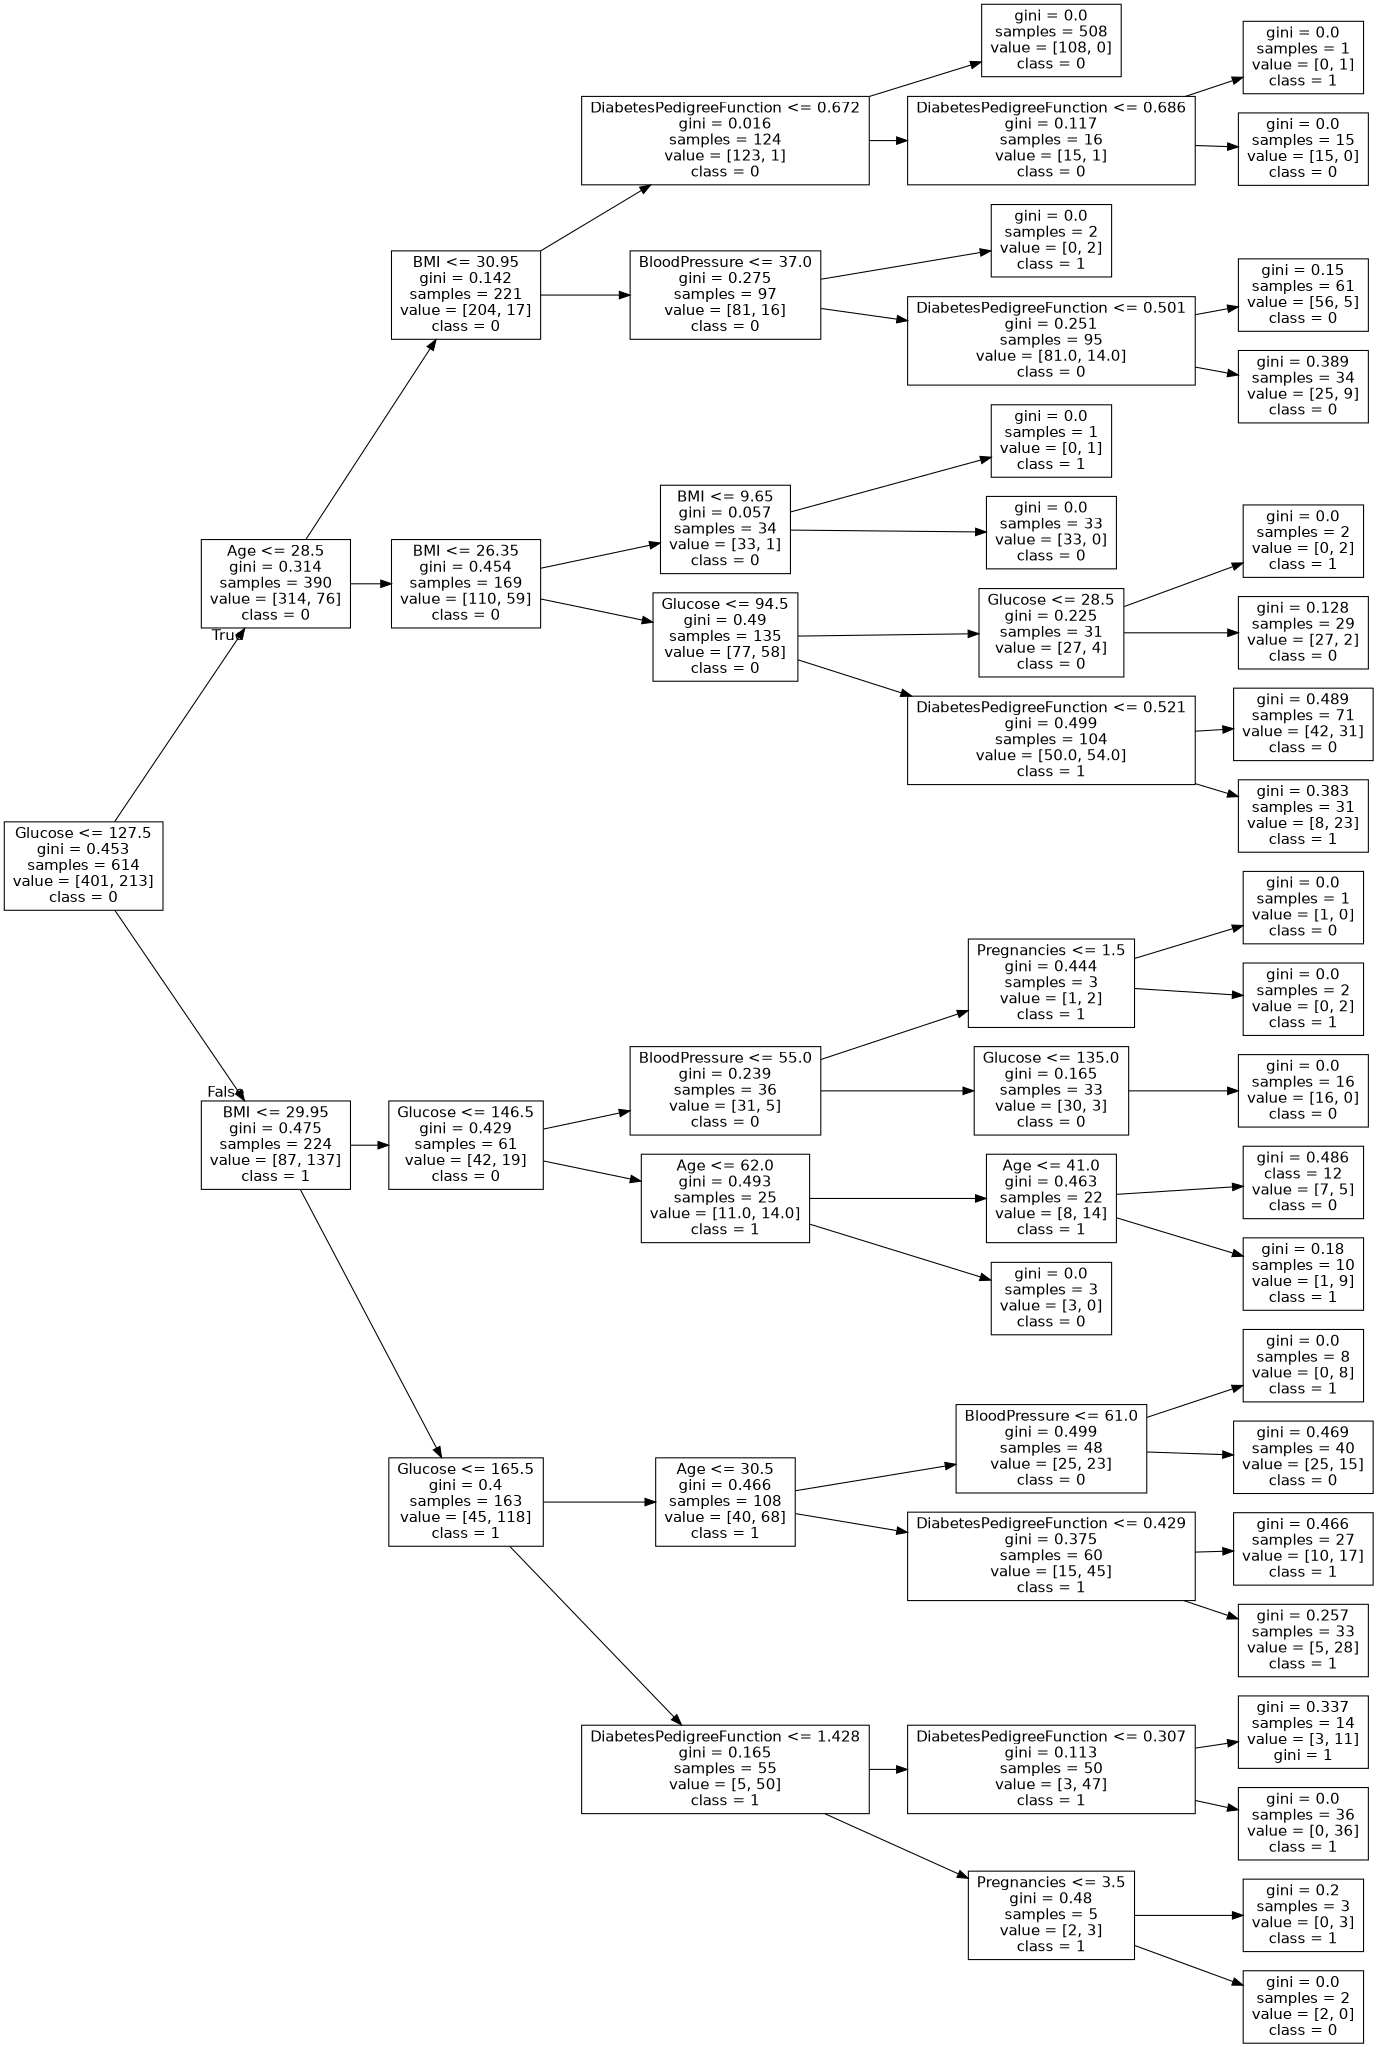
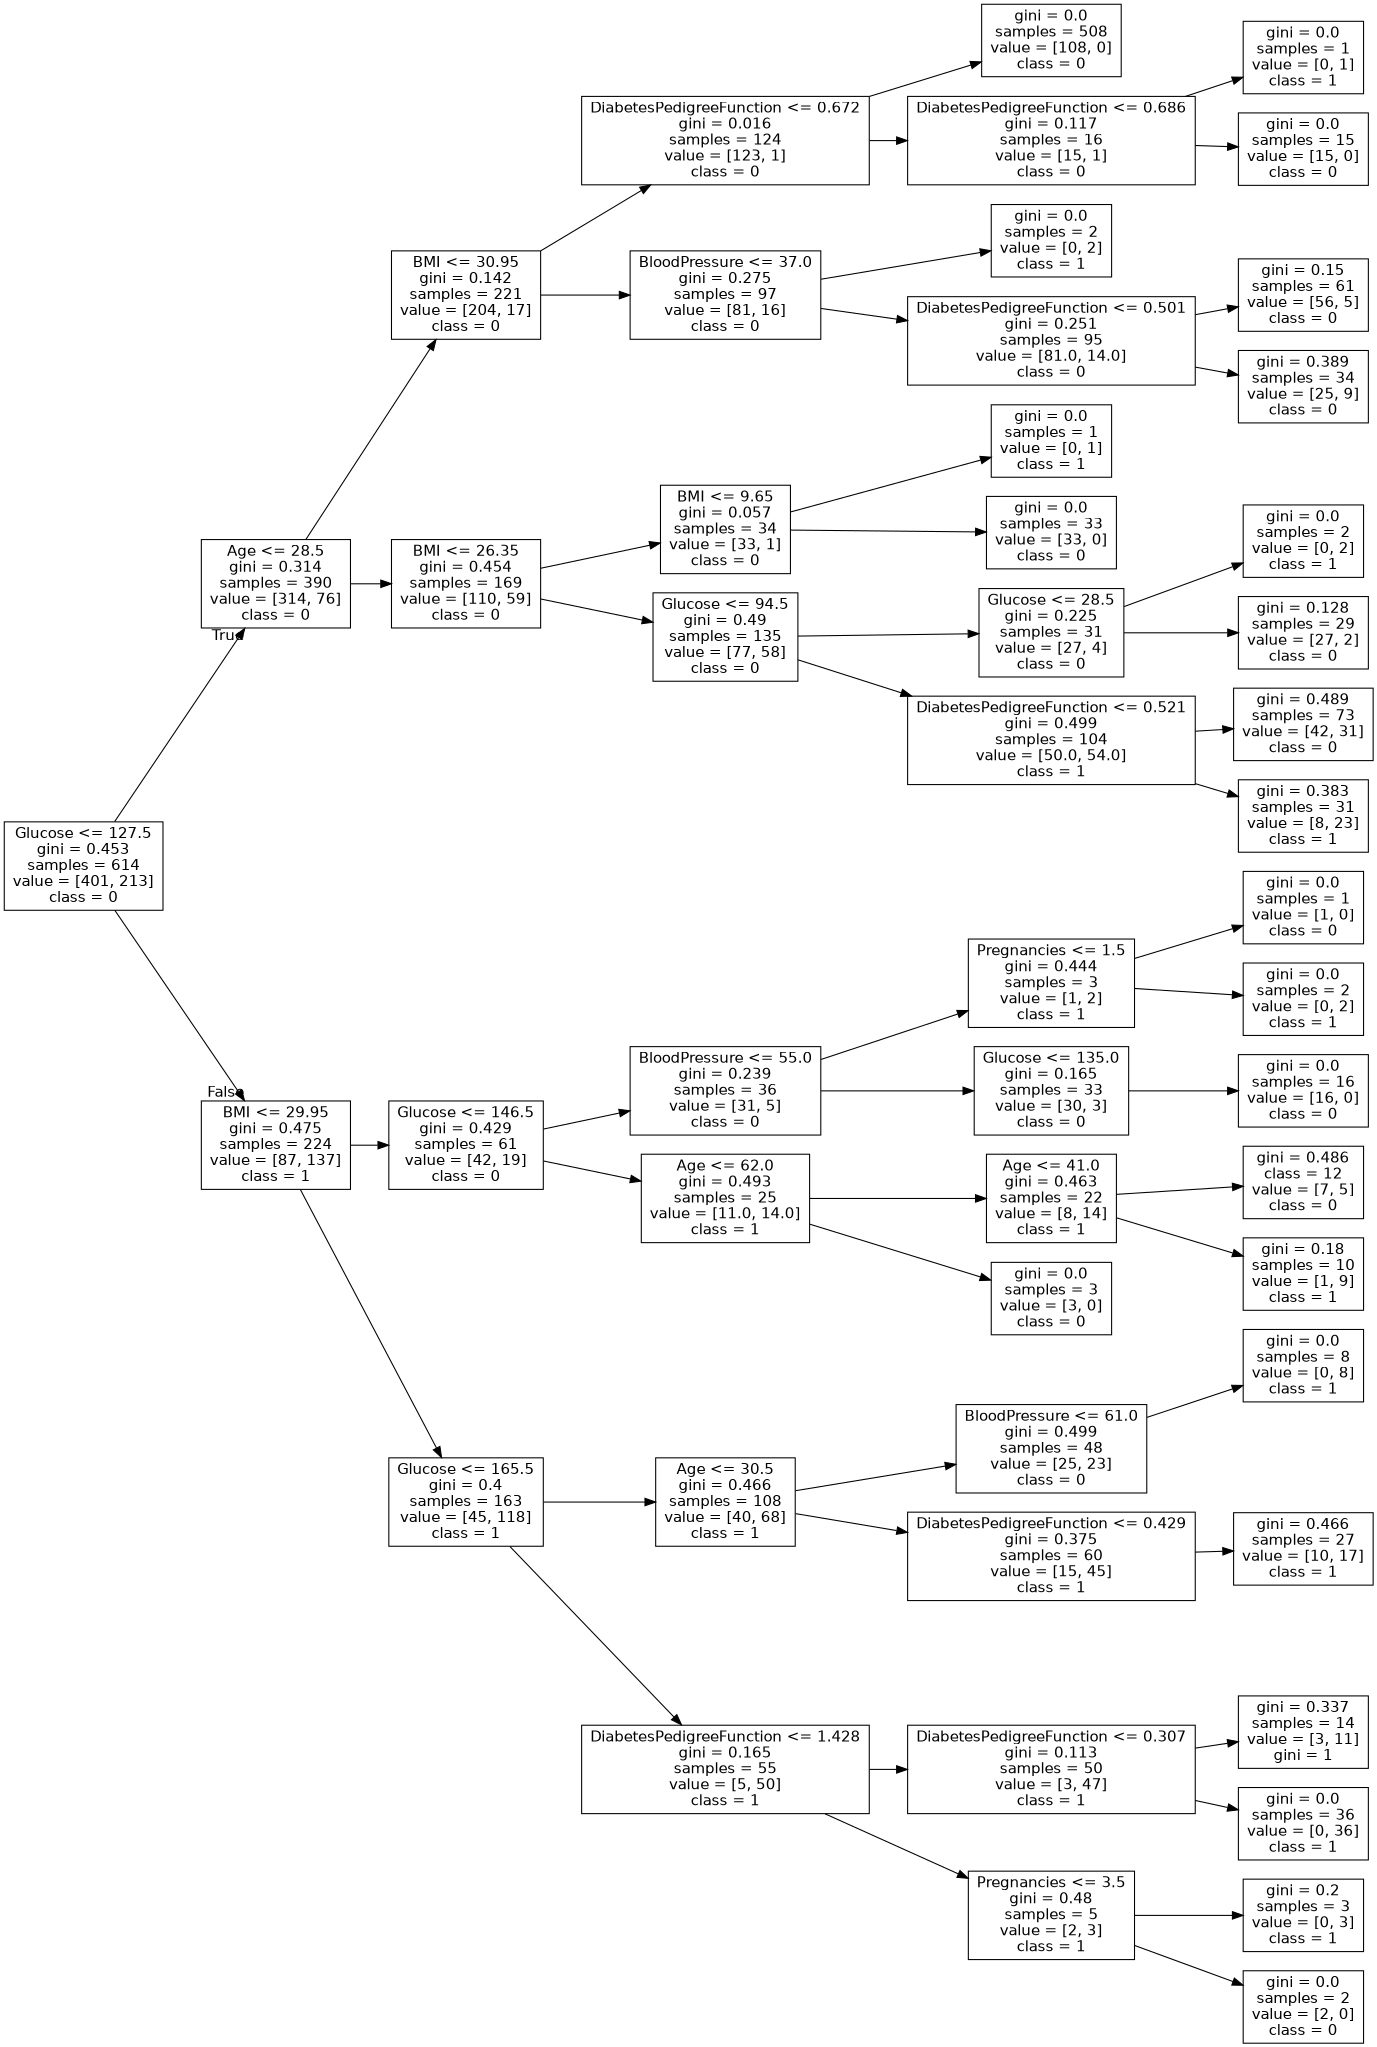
node "gini = 0.489 samples = 71 value = [42, 31] class = 0": label "gini = 0.489 samples = 71 value = [42, 31] class = 0" -> "gini = 0.489 samples = 73 value = [42, 31] class = 0"
node "gini = 0.469 samples = 40 value = [25, 15] class = 0": removed
node "gini = 0.257 samples = 33 value = [5, 28] class = 1": removed
